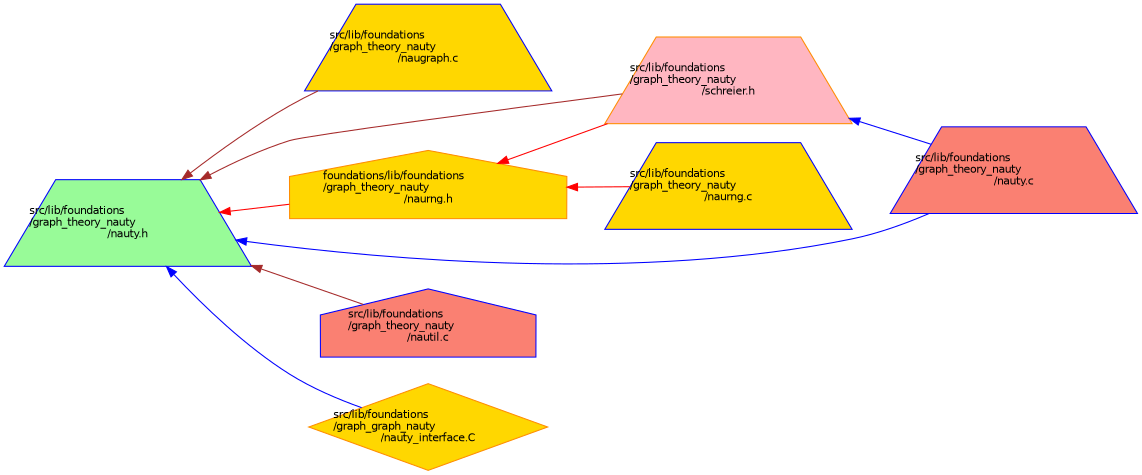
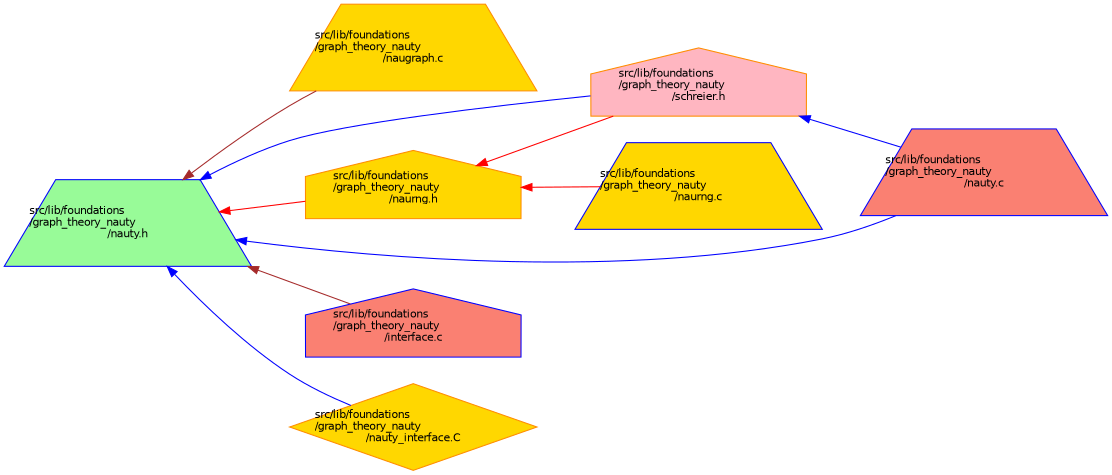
node "src/lib/foundations /graph_theory_nauty /naugraph.c": color blue -> darkorange
node "src/lib/foundations /graph_theory_nauty /schreier.h": shape trapezium -> house
edge "src/lib/foundations /graph_theory_nauty /schreier.h" -> "src/lib/foundations /graph_theory_nauty /nauty.h": color brown -> blue
node "foundations/lib/foundations /graph_theory_nauty /naurng.h": label "foundations/lib/foundations /graph_theory_nauty /naurng.h" -> "src/lib/foundations /graph_theory_nauty /naurng.h"
node "src/lib/foundations /graph_theory_nauty /nautil.c": label "src/lib/foundations /graph_theory_nauty /nautil.c" -> "src/lib/foundations /graph_theory_nauty /interface.c"
node "src/lib/foundations /graph_graph_nauty /nauty_interface.C": label "src/lib/foundations /graph_graph_nauty /nauty_interface.C" -> "src/lib/foundations /graph_theory_nauty /nauty_interface.C"
